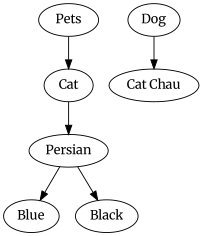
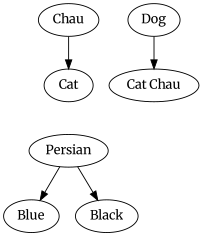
node "Pets": label "Pets" -> "Chau"
edge "Cat" -> "Persian": removed
